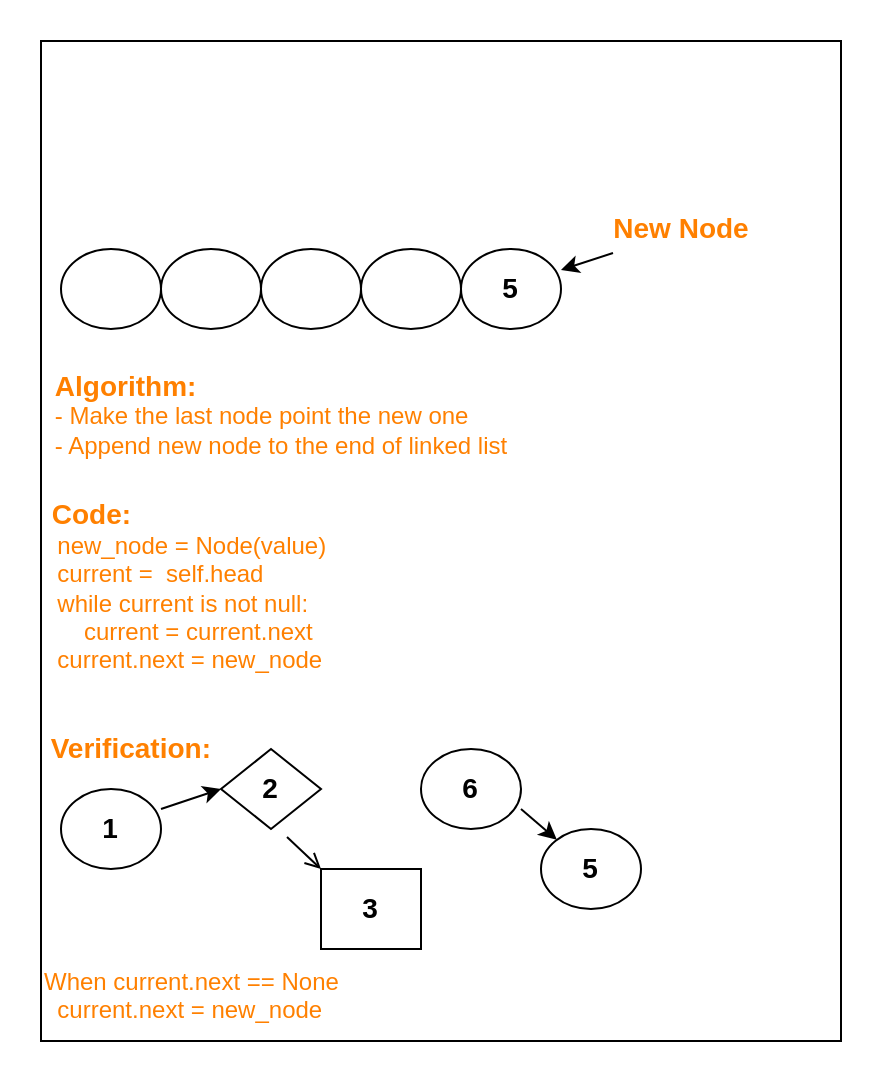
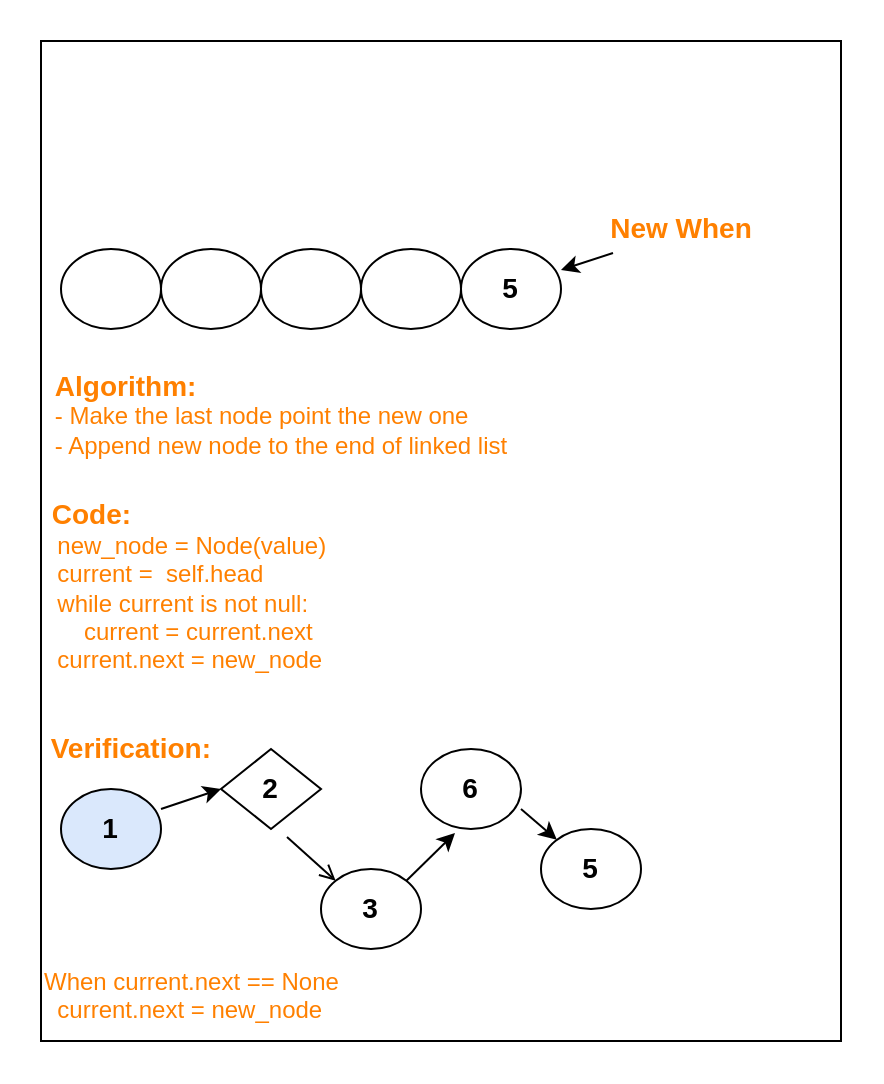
node "New Node": label "New Node" -> "New When"
node "1": fillcolor #ffffff -> #dae8fc
edge "3" -> "6": added
node "3": shape rectangle -> ellipse
